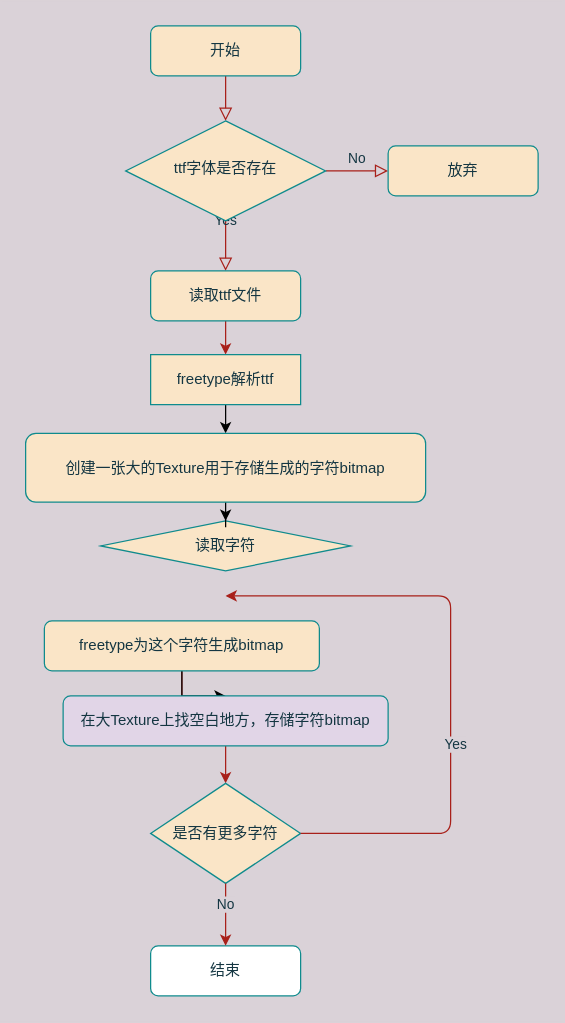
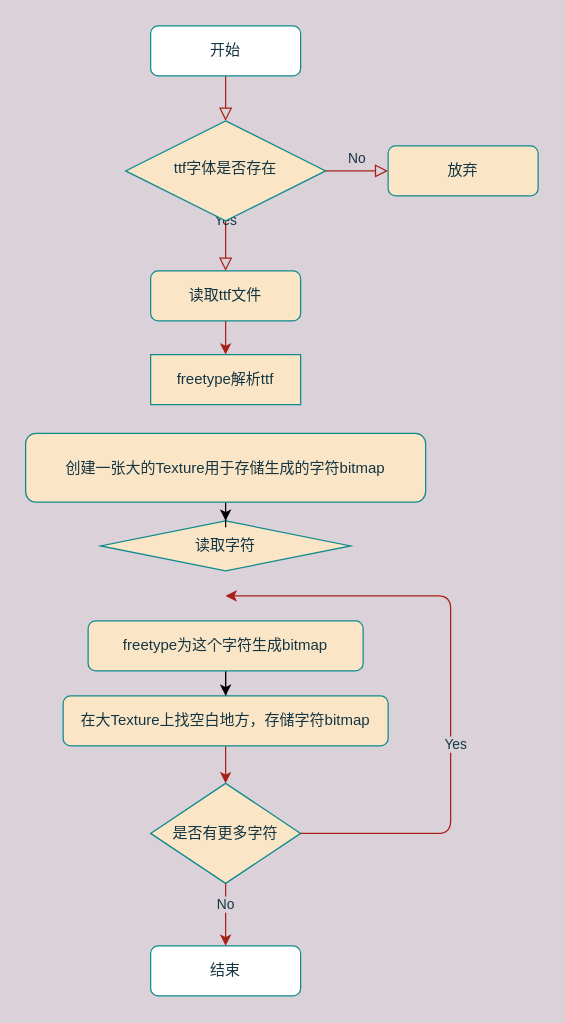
node "开始": fillcolor #fae5c7 -> #ffffff
edge "freetype解析ttf" -> "创建一张大的Texture用于存储生成的字符bitmap": removed
node "freetype为这个字符生成bitmap": moved (182, 646) -> (226, 646)
node "在大Texture上找空白地方，存储字符bitmap": fillcolor #e1d5e7 -> #fae5c7
